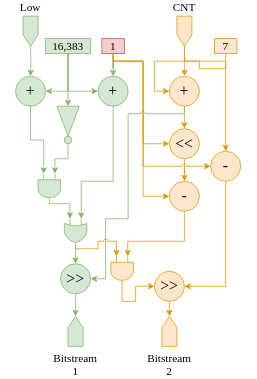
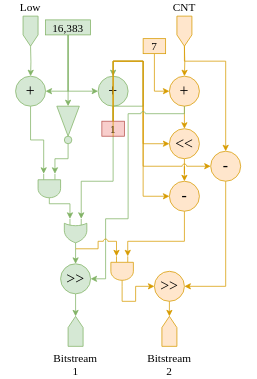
node "16,383": moved (68, 46) -> (68, 27)
node "1": moved (113, 46) -> (113, 129)
node "7": moved (225, 46) -> (154, 46)
